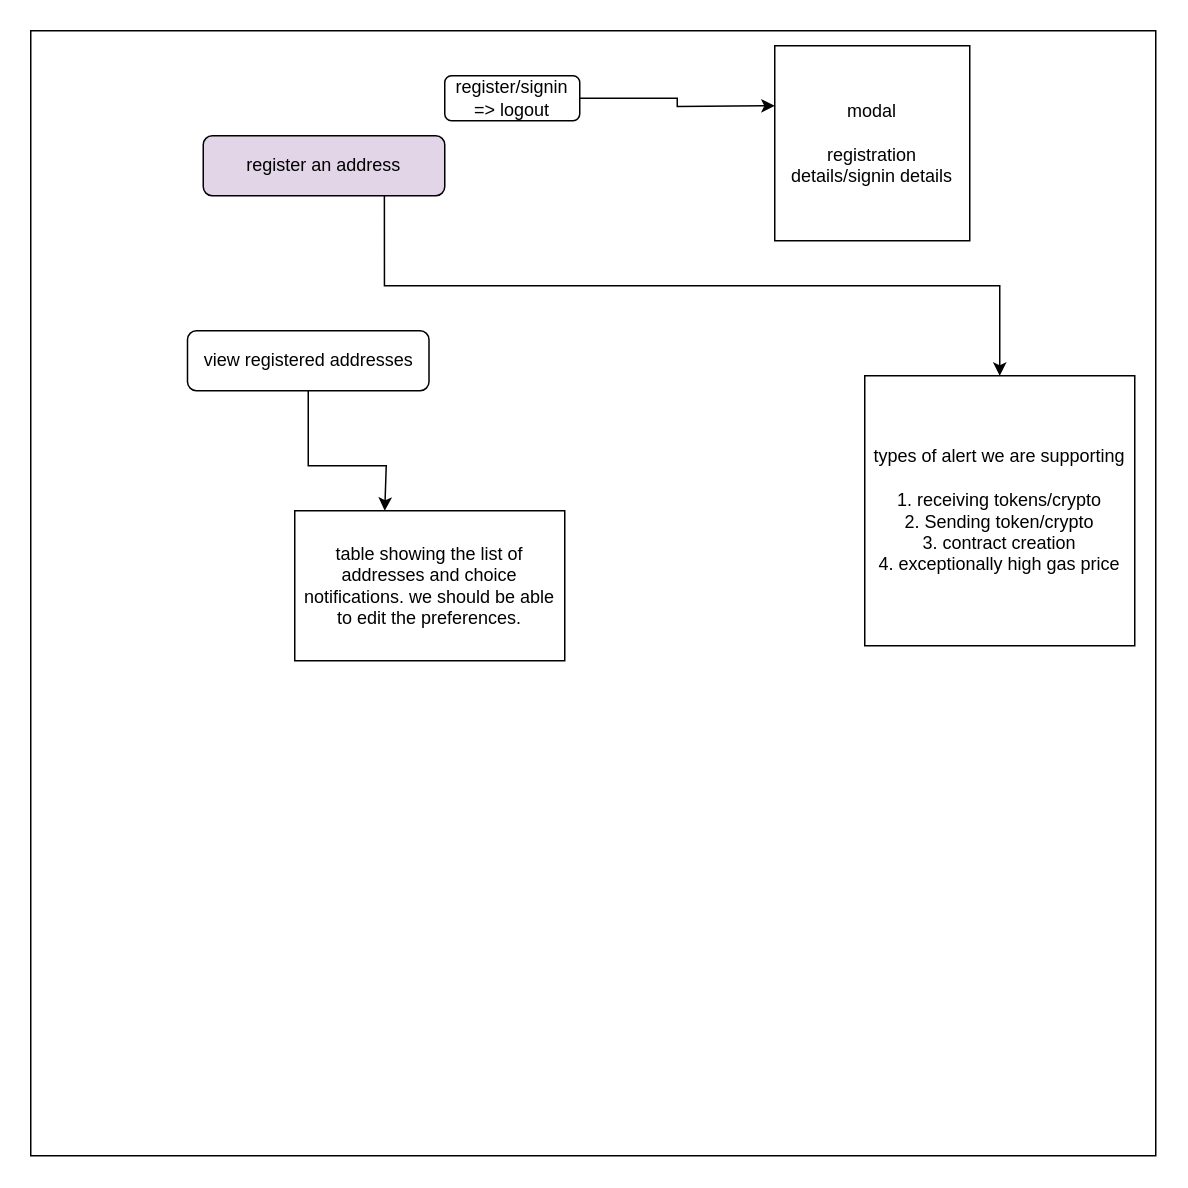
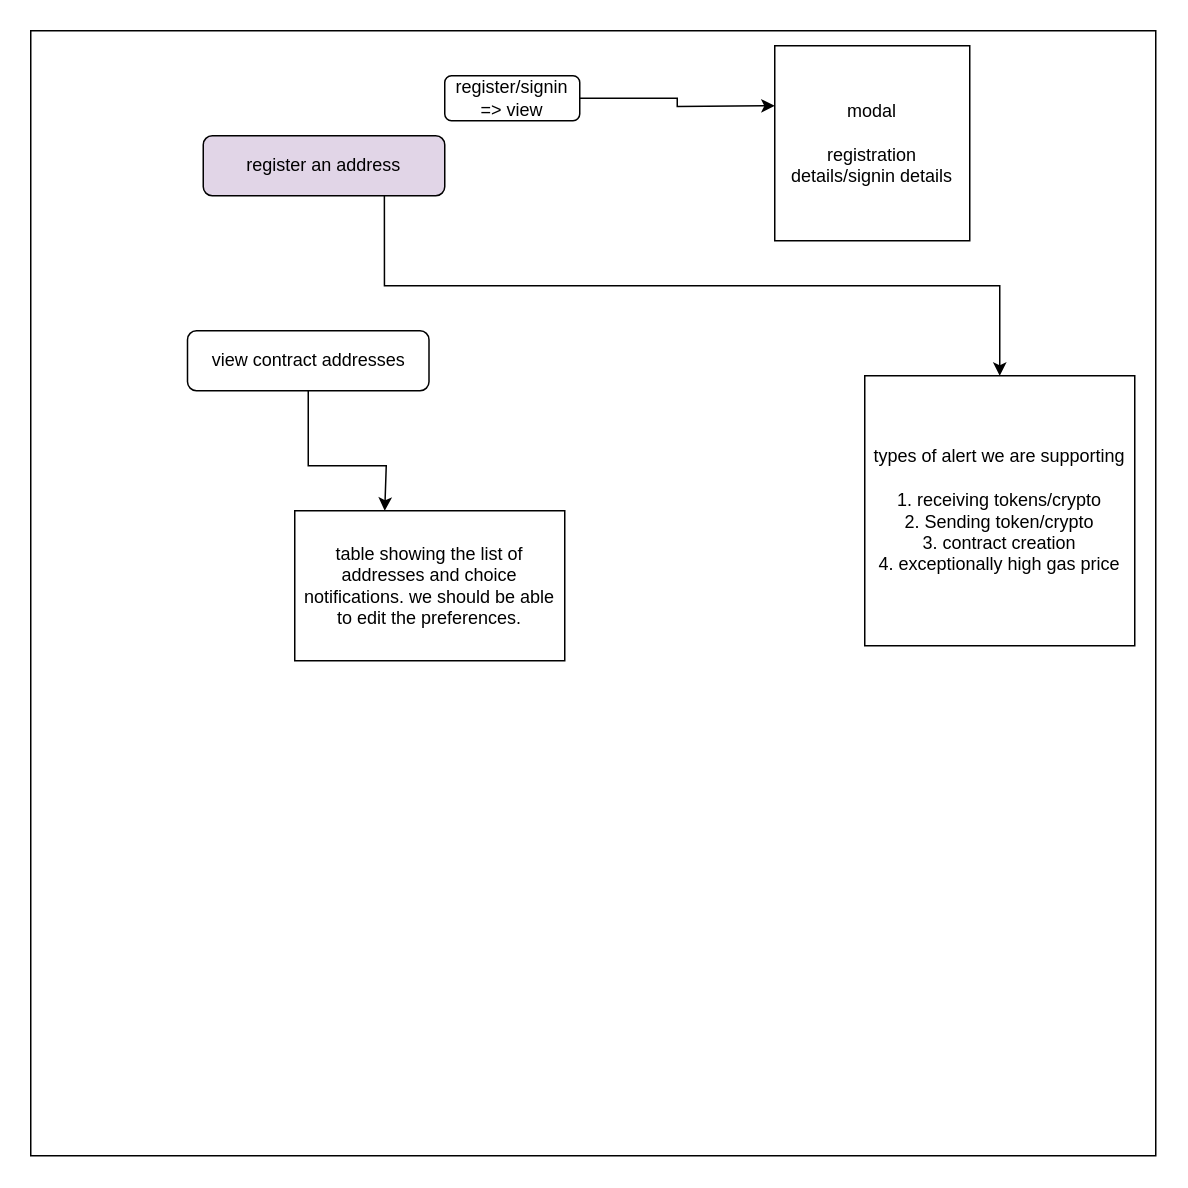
node "register/signin => logout": label "register/signin => logout" -> "register/signin => view"
node "view registered addresses": label "view registered addresses" -> "view contract addresses"
